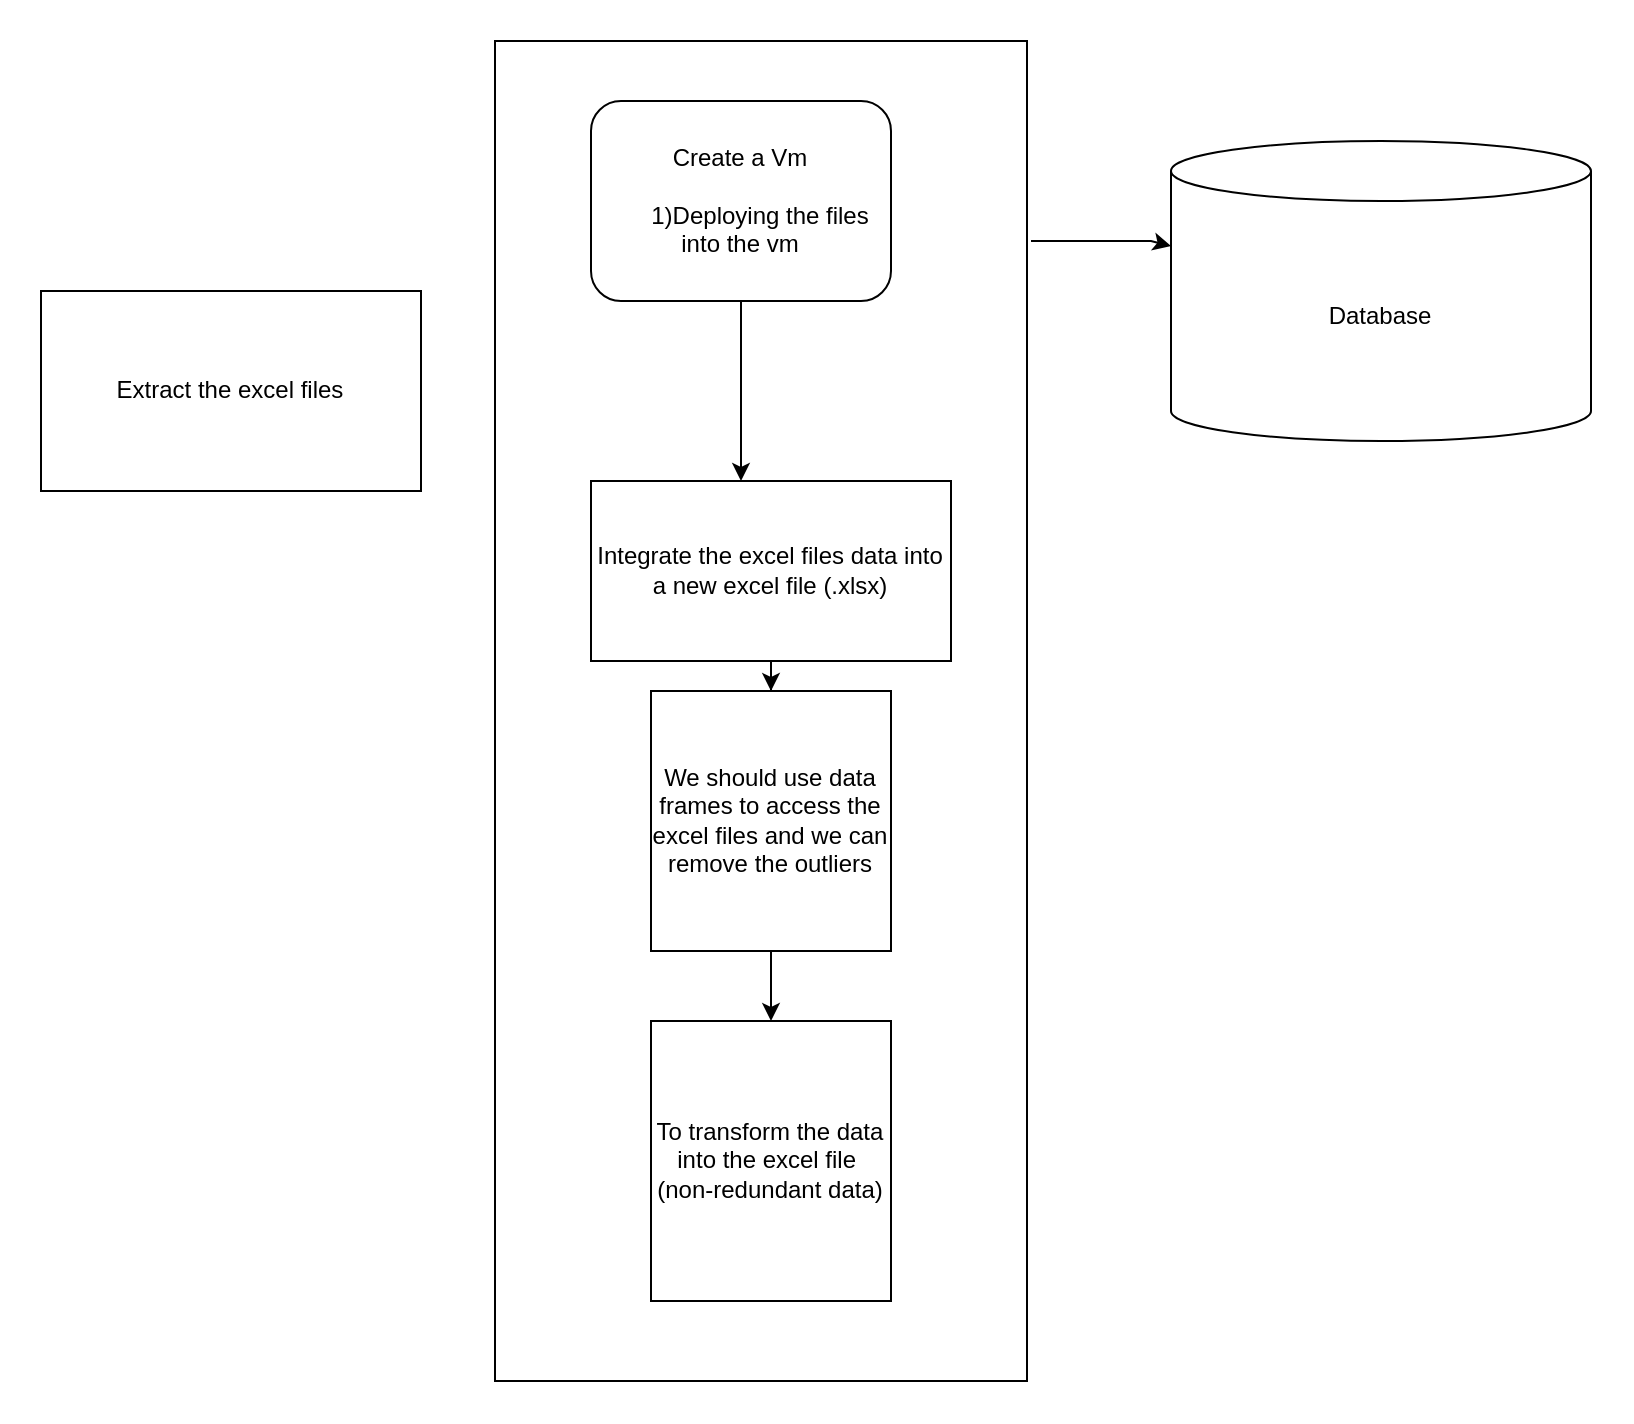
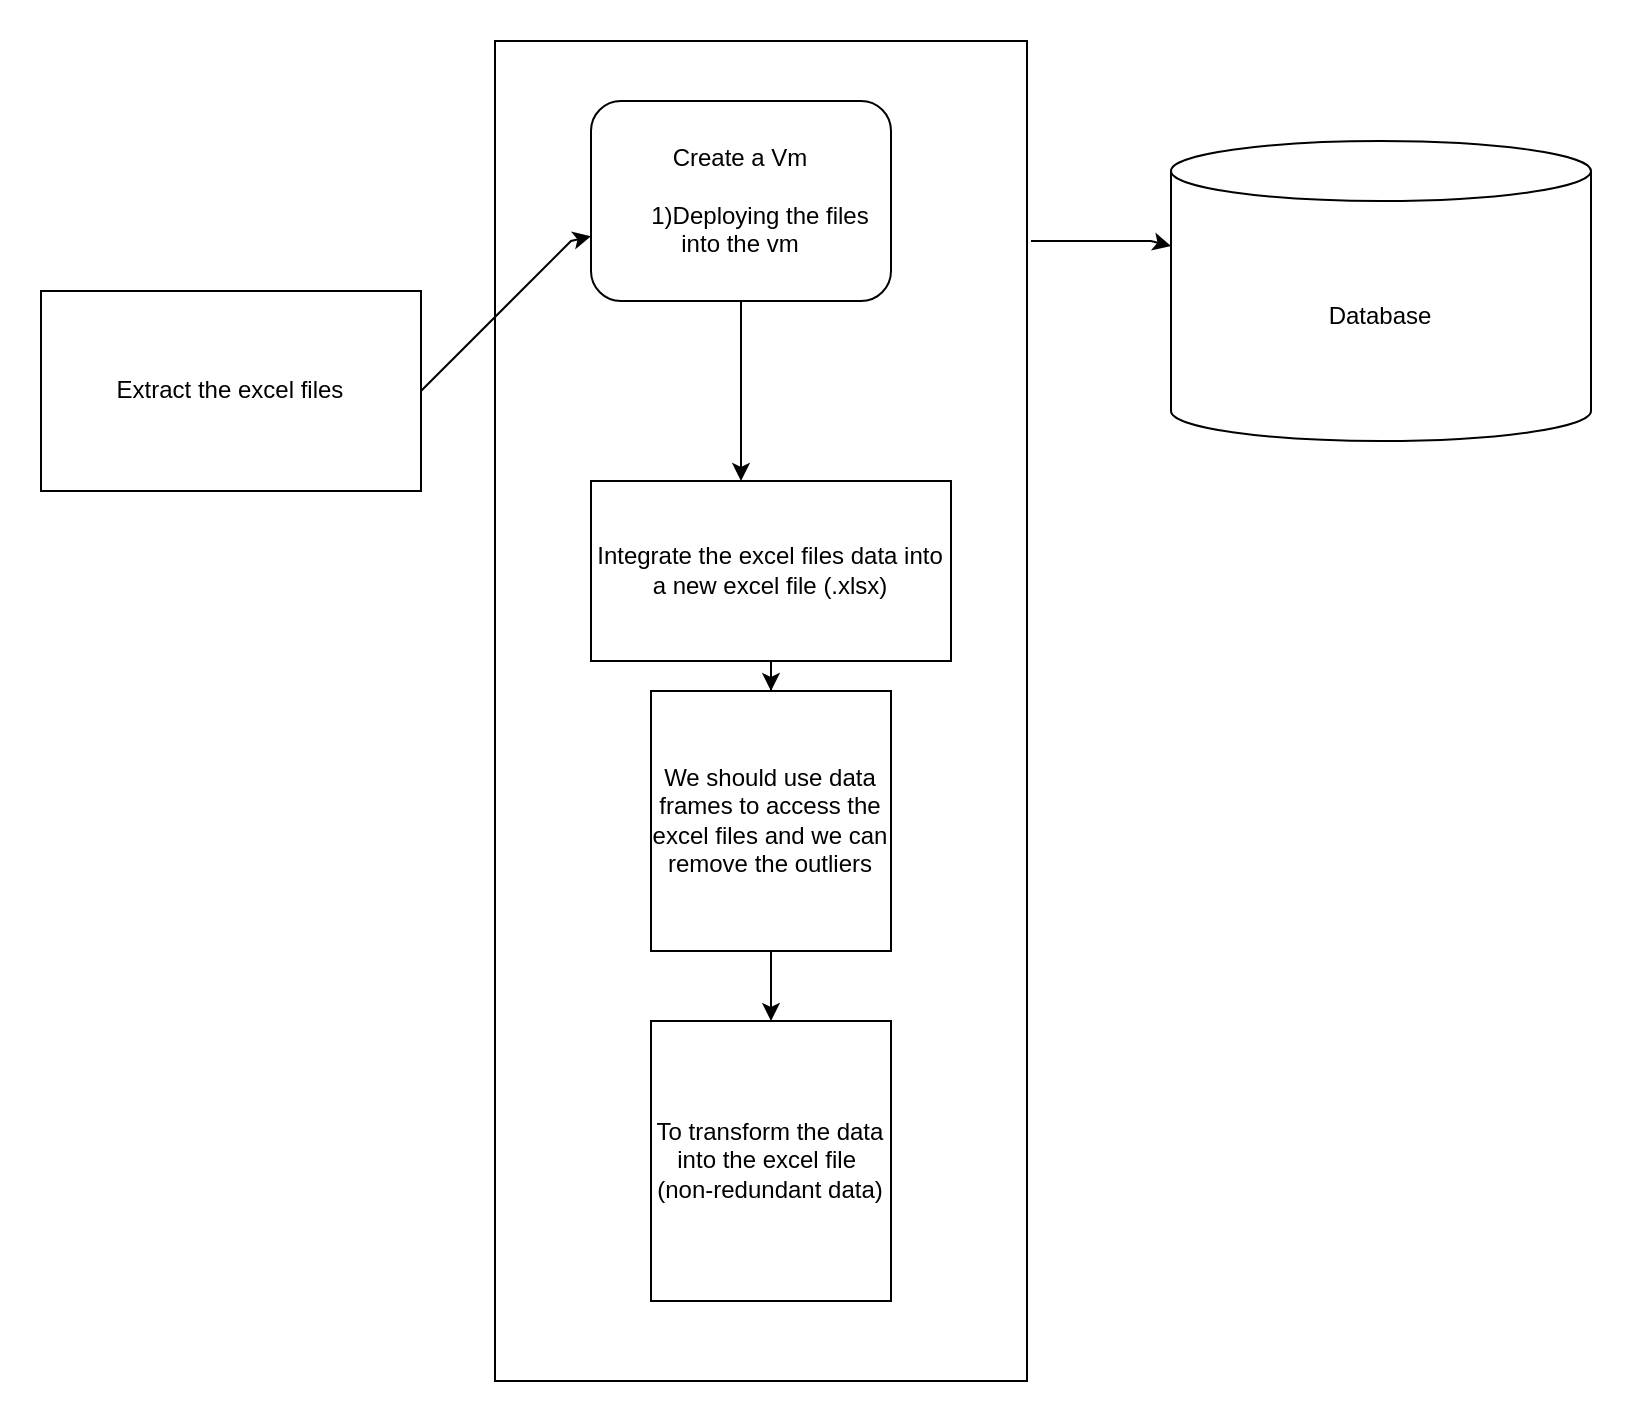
edge "Extract the excel files" -> "Create a Vm 1)Deploying the files into the vm": added
